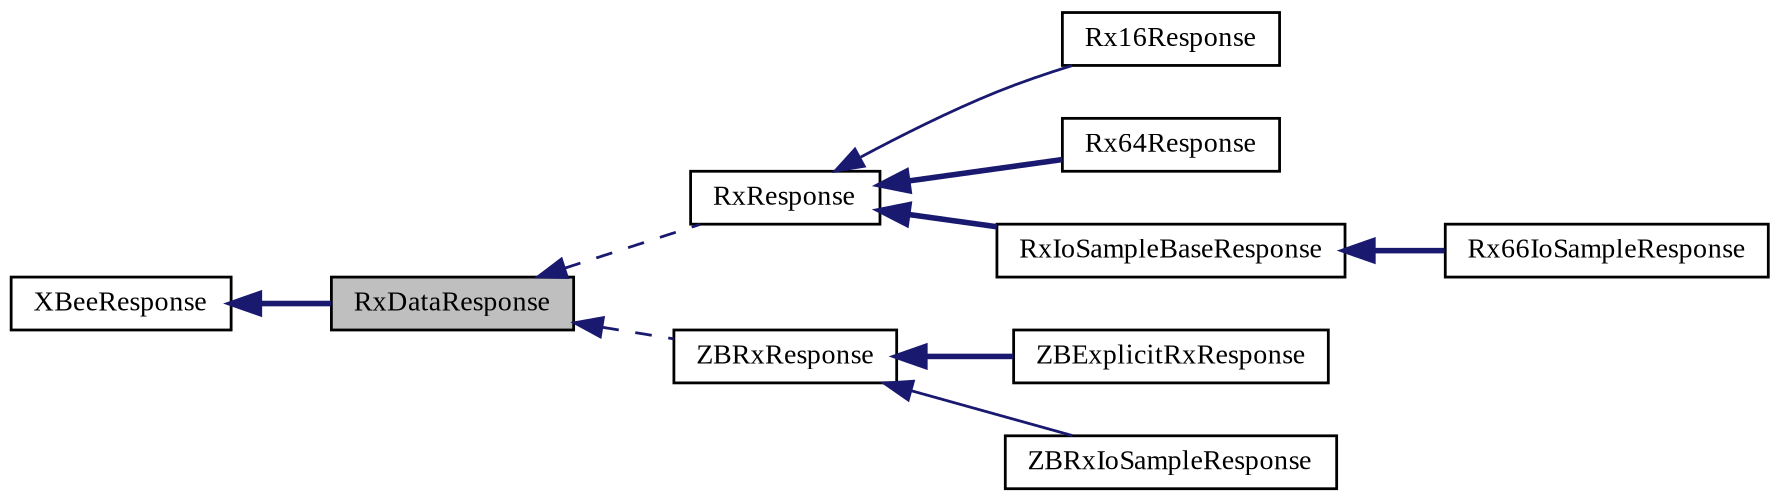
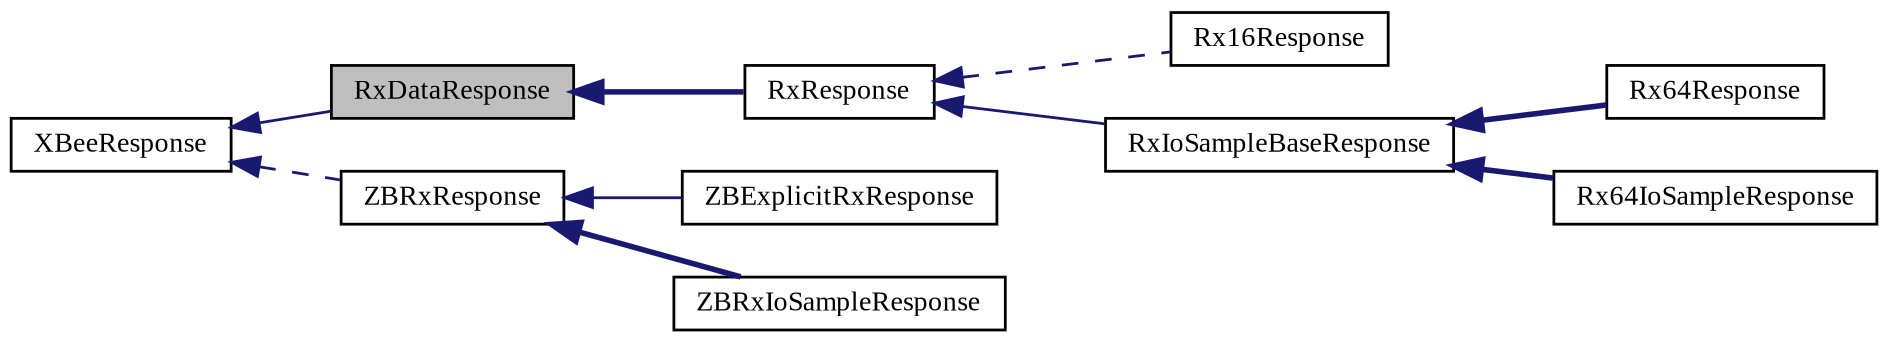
edge "Rx16Response" -> "RxResponse": style solid -> dashed
edge "Rx64Response" -> "RxResponse": now "Rx64Response" -> "RxIoSampleBaseResponse"
edge "RxIoSampleBaseResponse" -> "RxResponse": style bold -> solid
edge "RxResponse" -> "RxDataResponse": style dashed -> bold
node "Rx66IoSampleResponse": label "Rx66IoSampleResponse" -> "Rx64IoSampleResponse"
edge "RxDataResponse" -> "XBeeResponse": style bold -> solid
edge "ZBRxResponse" -> "RxDataResponse": now "ZBRxResponse" -> "XBeeResponse"
edge "ZBExplicitRxResponse" -> "ZBRxResponse": style bold -> solid
edge "ZBRxIoSampleResponse" -> "ZBRxResponse": style solid -> bold
